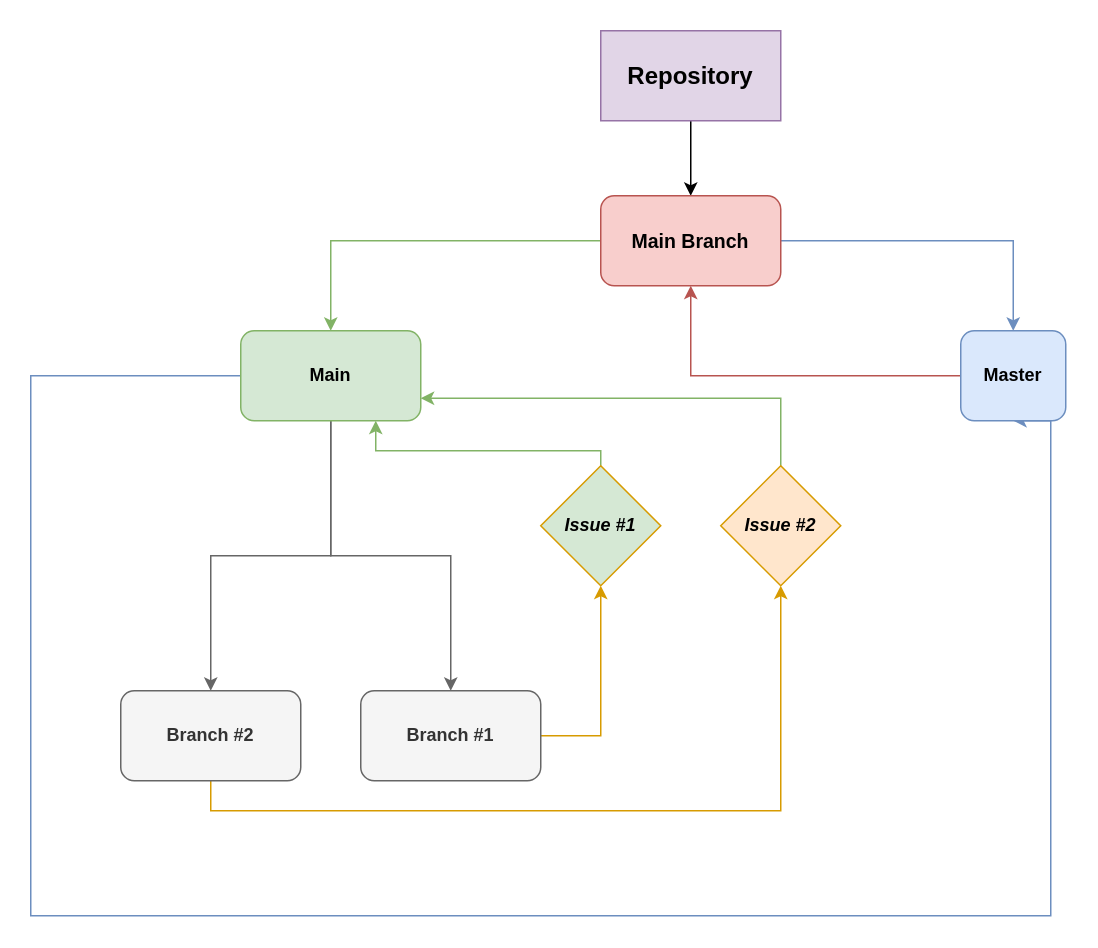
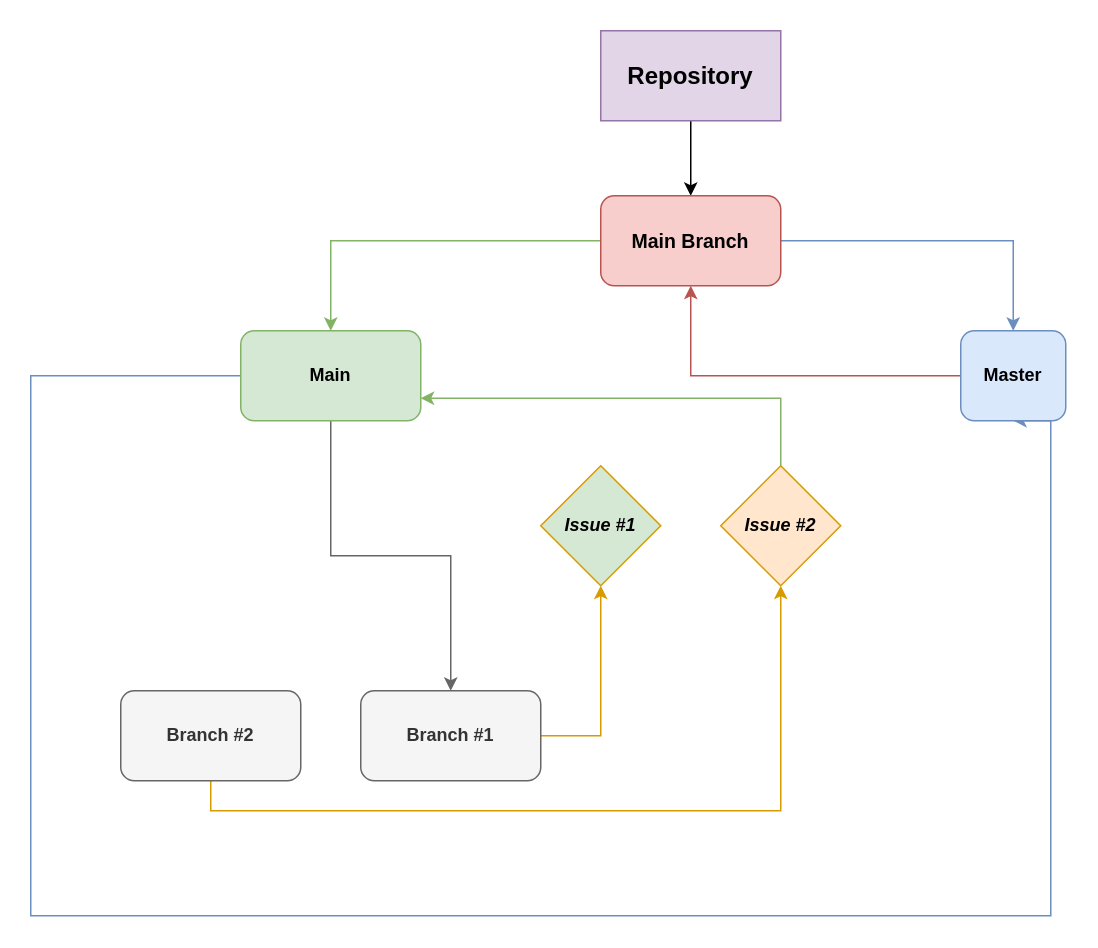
edge "Issue #1" -> "Main": removed
edge "Main" -> "Branch #2": removed
